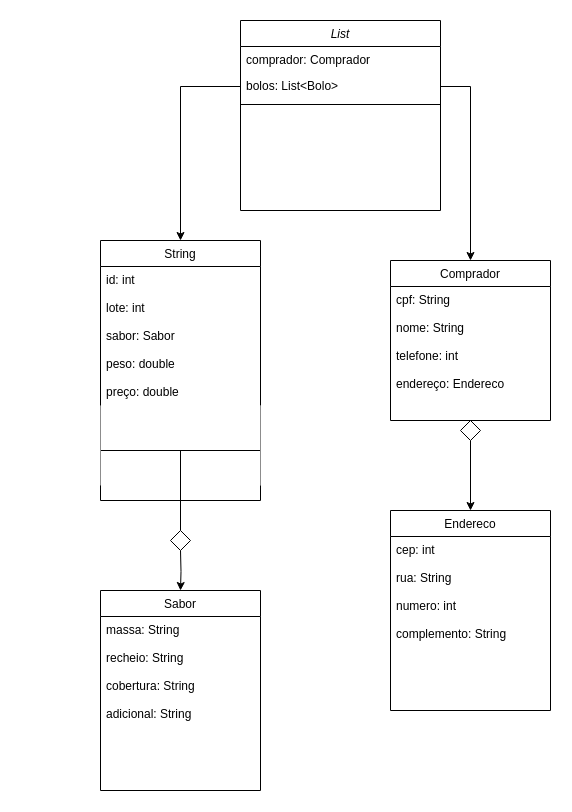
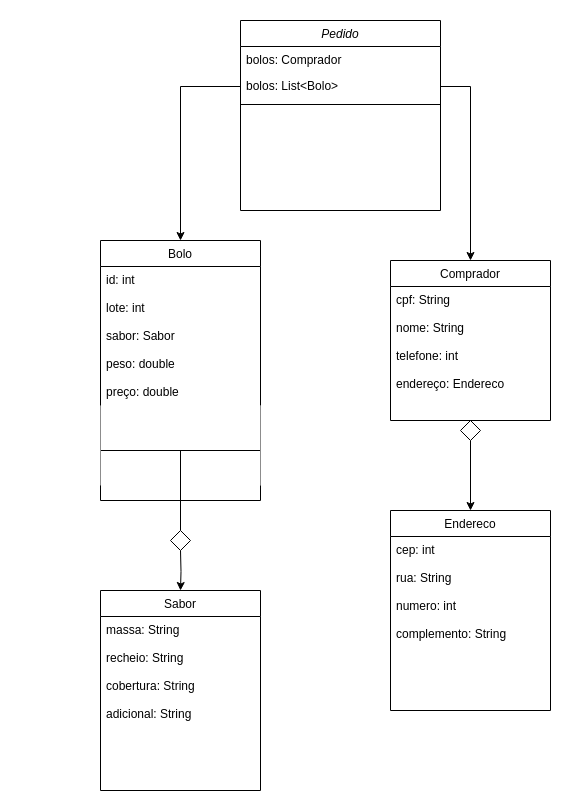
node "List": label "List" -> "Pedido"
node "comprador: Comprador": label "comprador: Comprador" -> "bolos: Comprador"
node "String": label "String" -> "Bolo"
